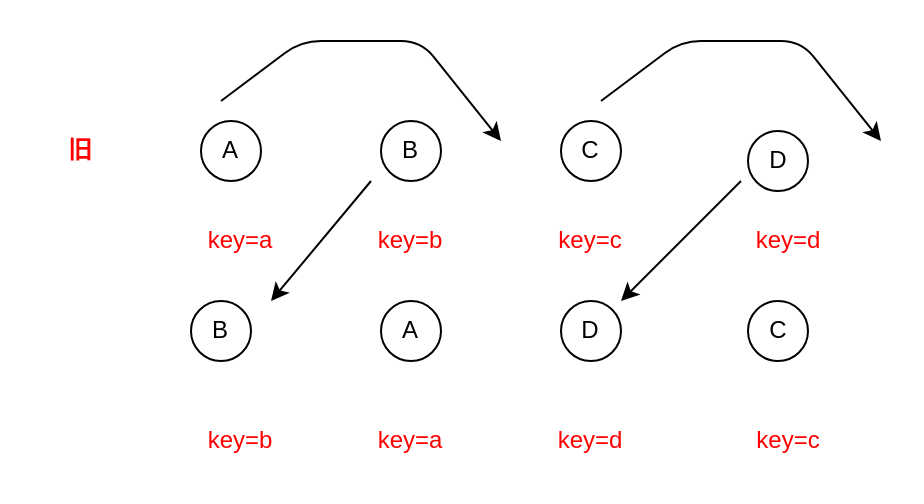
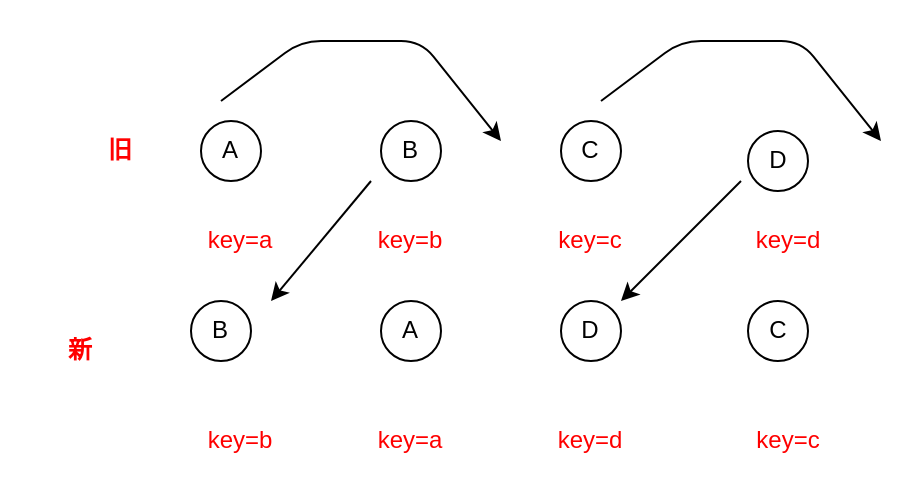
node "旧": moved (81, 151) -> (121, 151)
node "新": added
